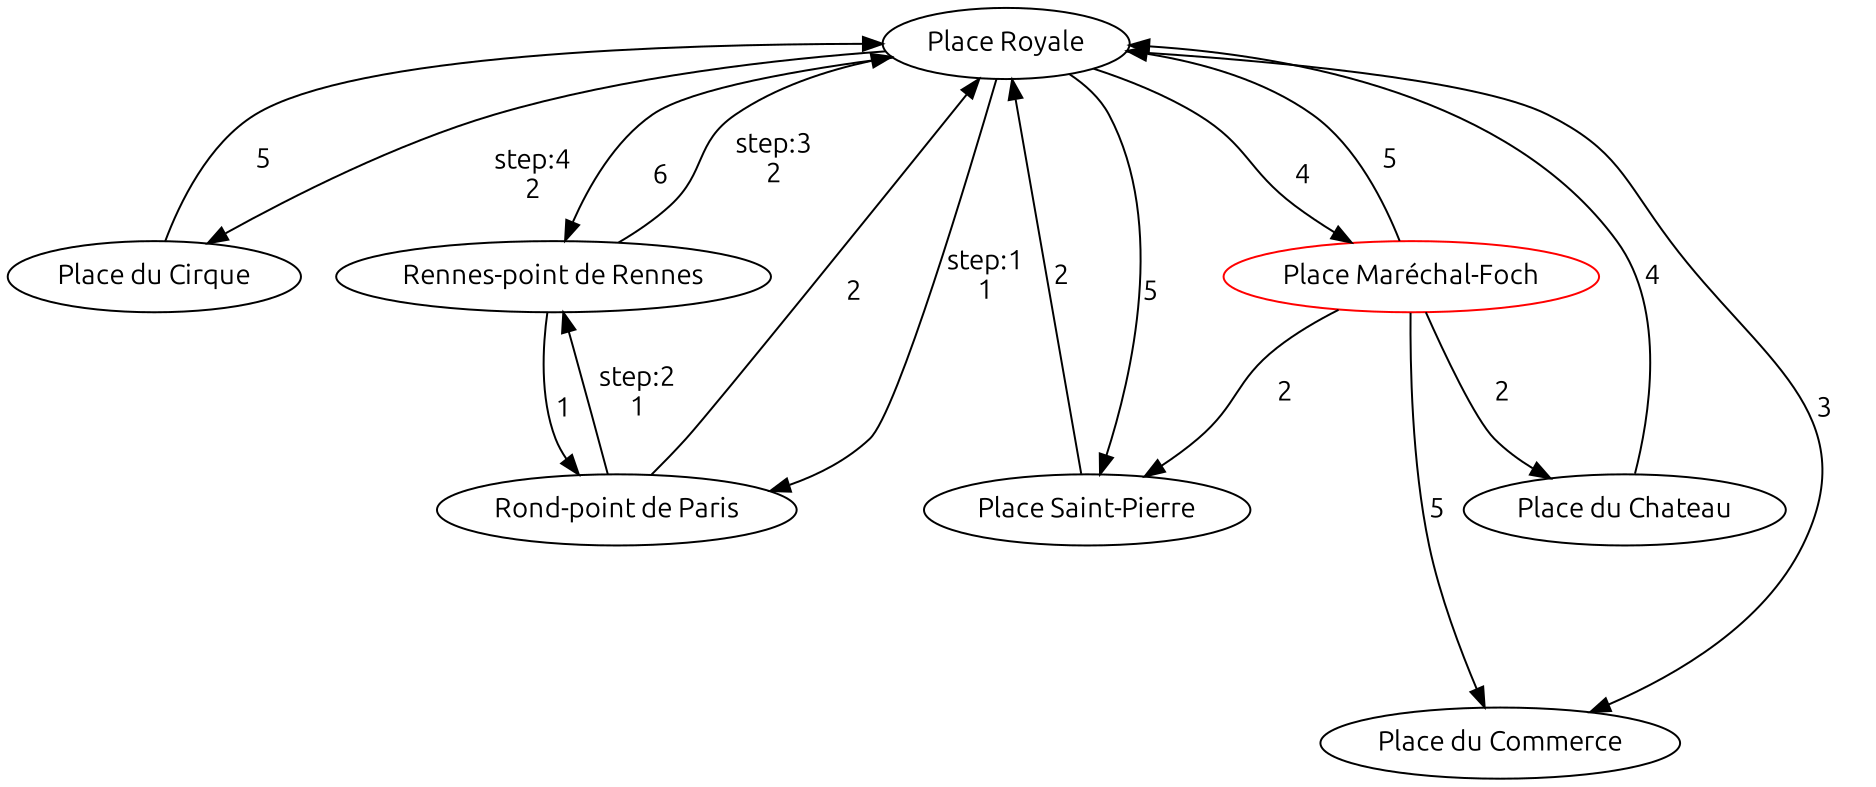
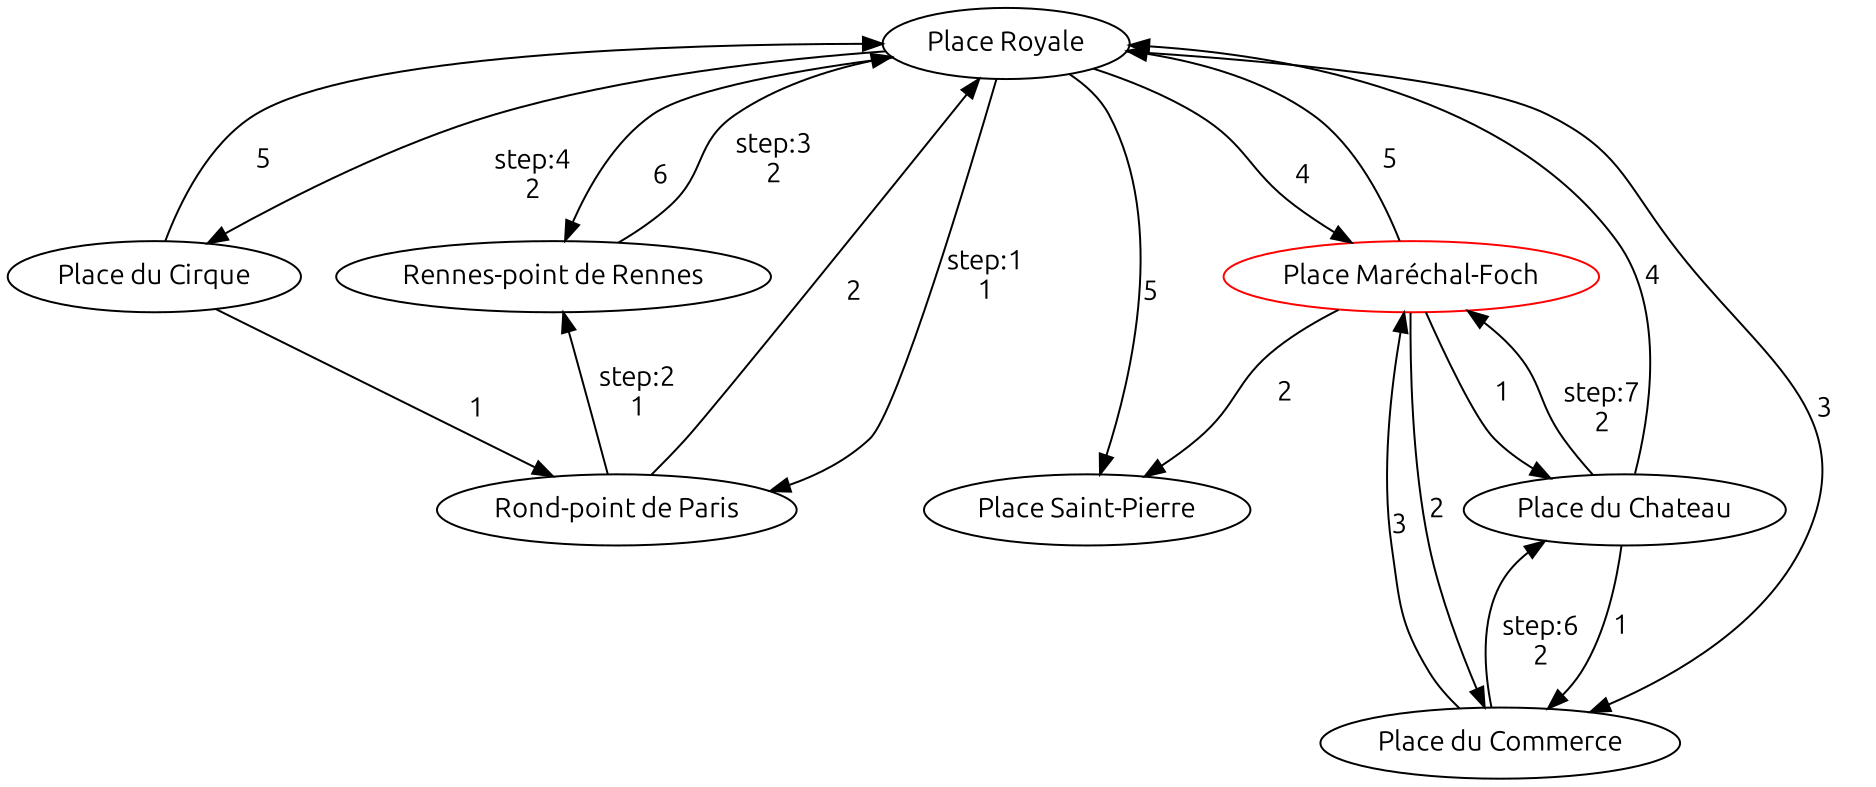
edge "Place Saint-Pierre" -> "Place Royale": removed, label "2"
edge "Rennes-point de Rennes" -> "Rond-point de Paris": now "Place du Cirque" -> "Rond-point de Paris"
edge "Place Maréchal-Foch" -> "Place du Chateau": label "2" -> "1"
edge "Place du Chateau" -> "Place Maréchal-Foch": added, label "step:7 2"
edge "Place Maréchal-Foch" -> "Place du Commerce": label "5" -> "2"
edge "Place du Commerce" -> "Place Maréchal-Foch": added, label "3"
edge "Place du Commerce" -> "Place du Chateau": added, label "step:6 2"
edge "Place du Chateau" -> "Place du Commerce": added, label "1"
